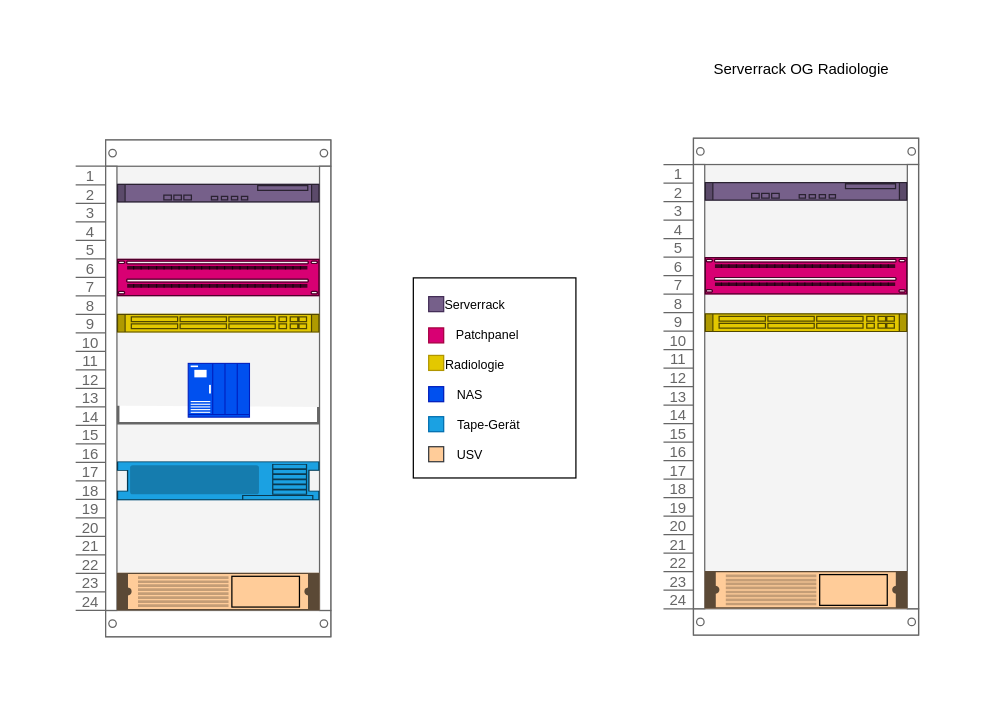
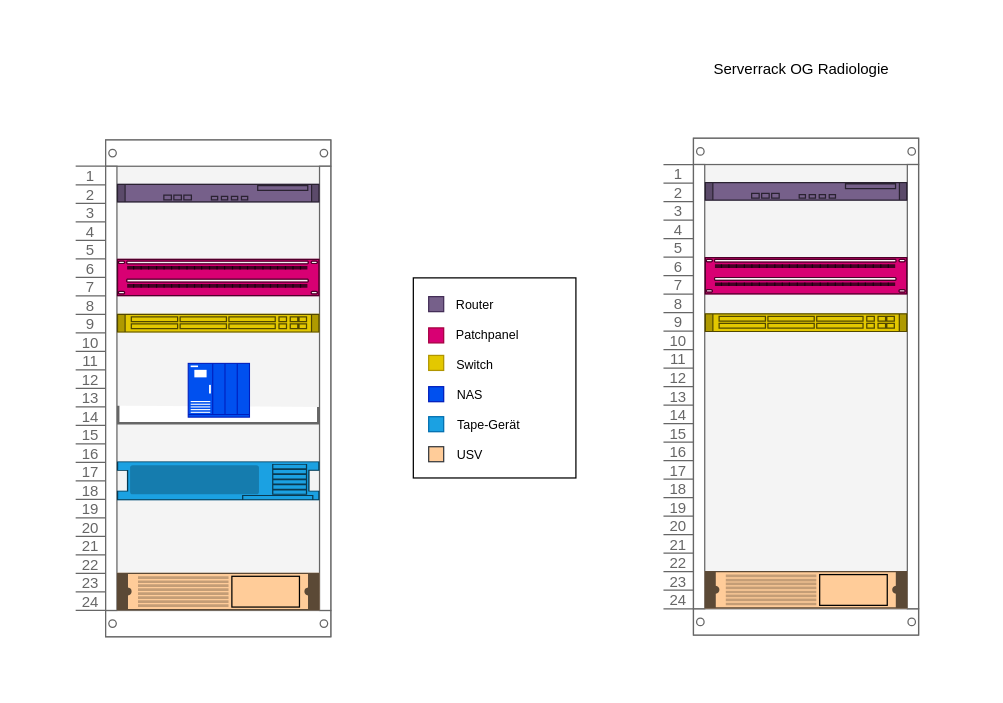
node "Serverrack": label "Serverrack" -> "Router"
node "Radiologie": label "Radiologie" -> "Switch"
